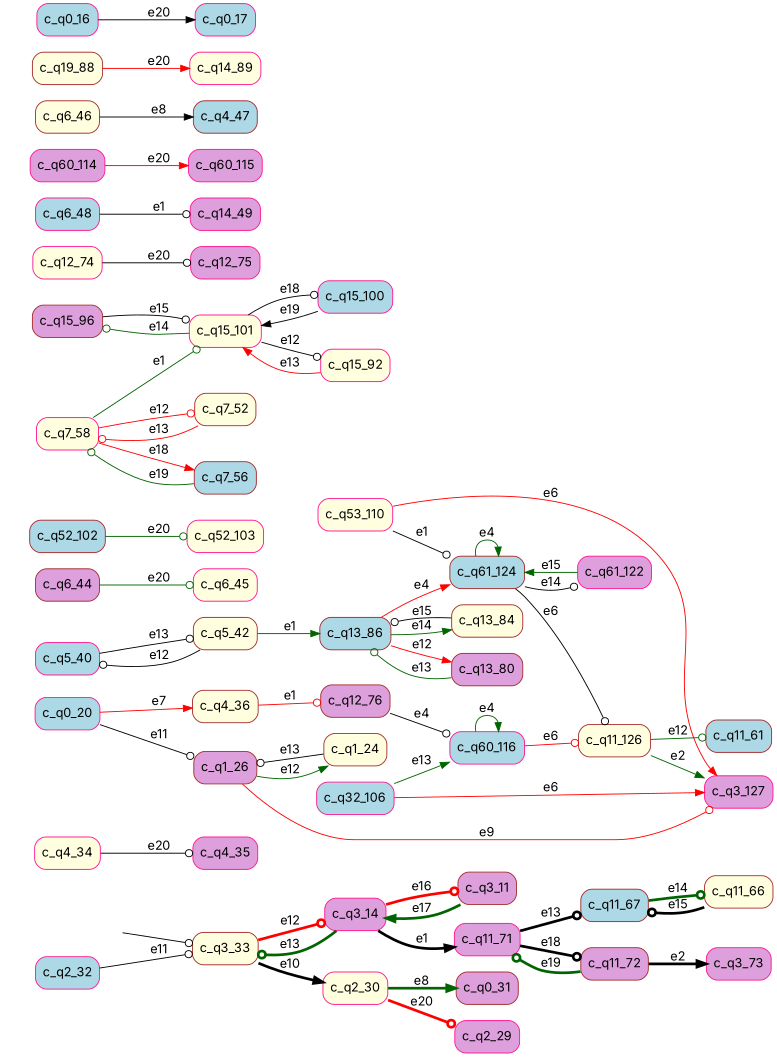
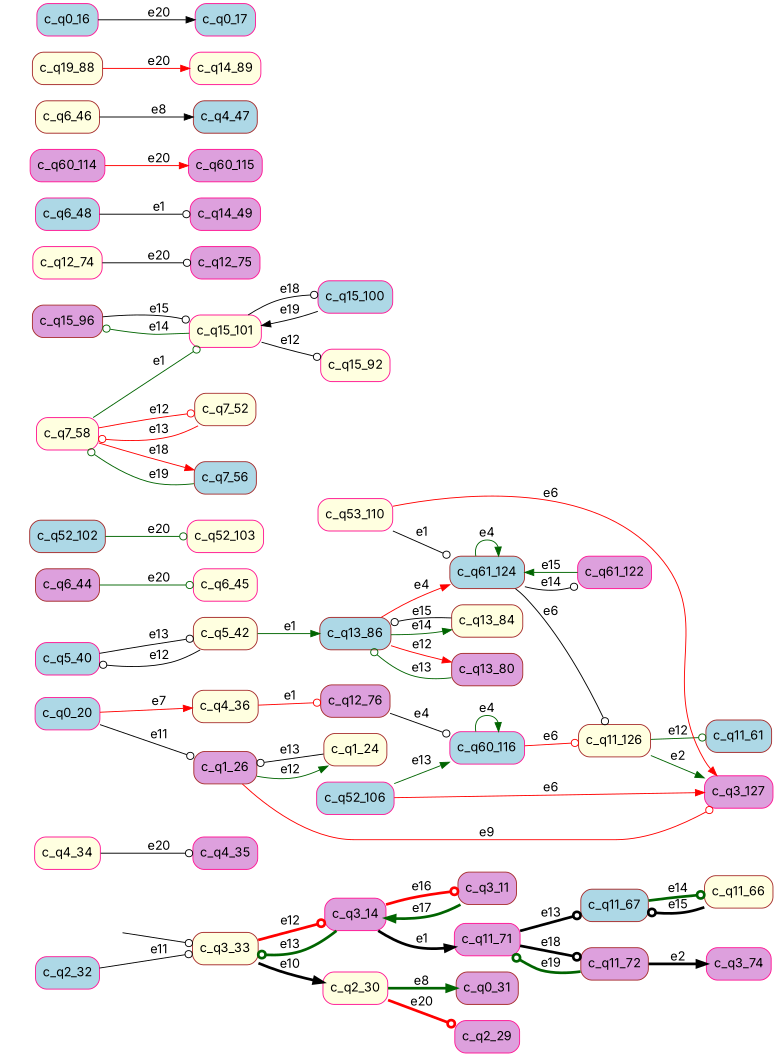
edge "c_q15_92" -> "c_q15_101": removed, label "e13"
node "c_q32_106": label "c_q32_106" -> "c_q52_106"
node "c_q3_73": label "c_q3_73" -> "c_q3_74"
